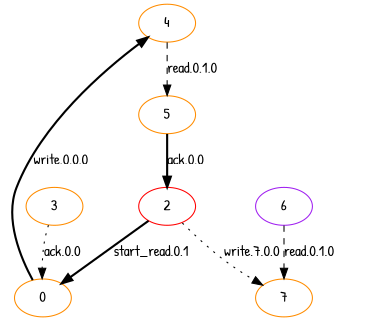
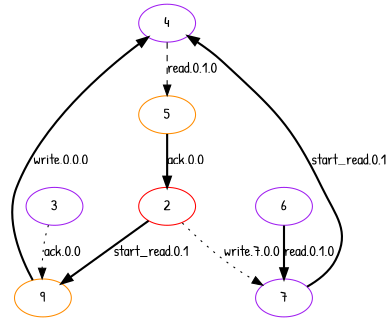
node "4": color darkorange -> purple
edge "7" -> "4": added, label "start_read.0.1"
node "3": color darkorange -> purple
edge "6" -> "7": style dashed -> bold
node "0": label "0" -> "9"
node "7": color darkorange -> purple
